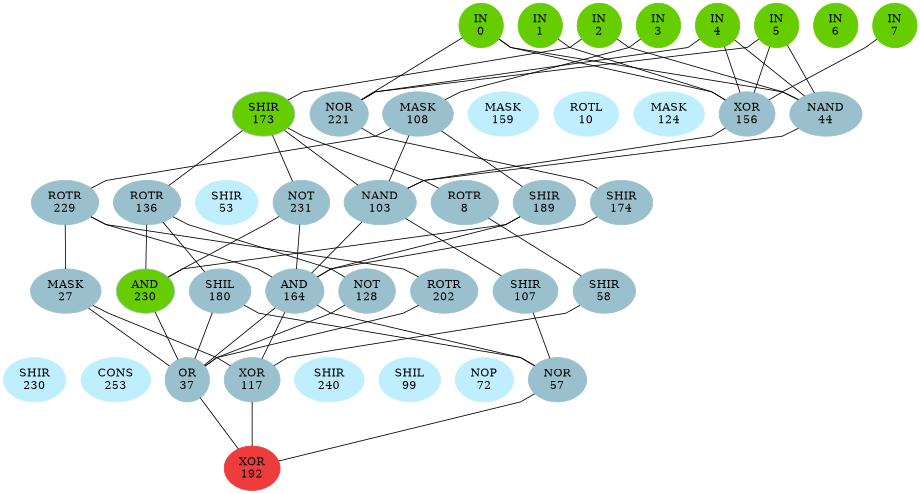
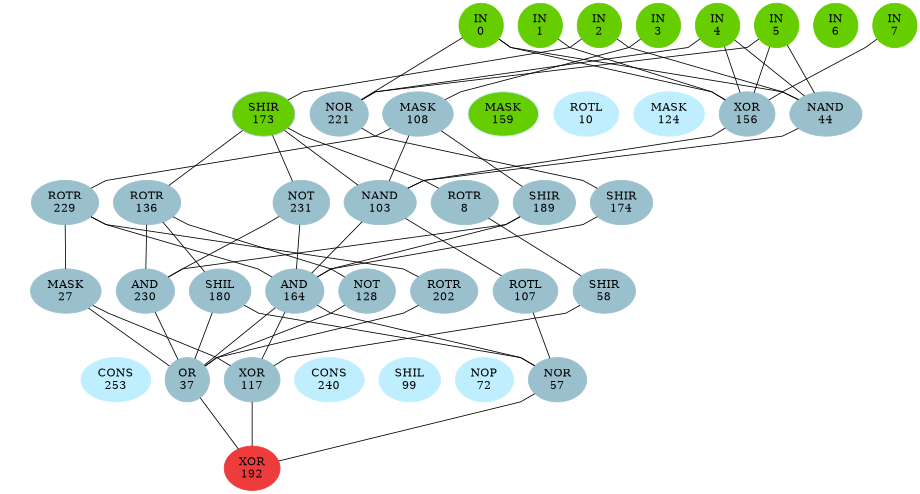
node "MASK 159": fillcolor lightblue1 -> chartreuse3
node "SHIR 53": removed
node "AND 230": fillcolor chartreuse3 -> lightblue3
node "SHIR 107": label "SHIR 107" -> "ROTL 107"
node "SHIR 230": removed
node "SHIR 240": label "SHIR 240" -> "CONS 240"
